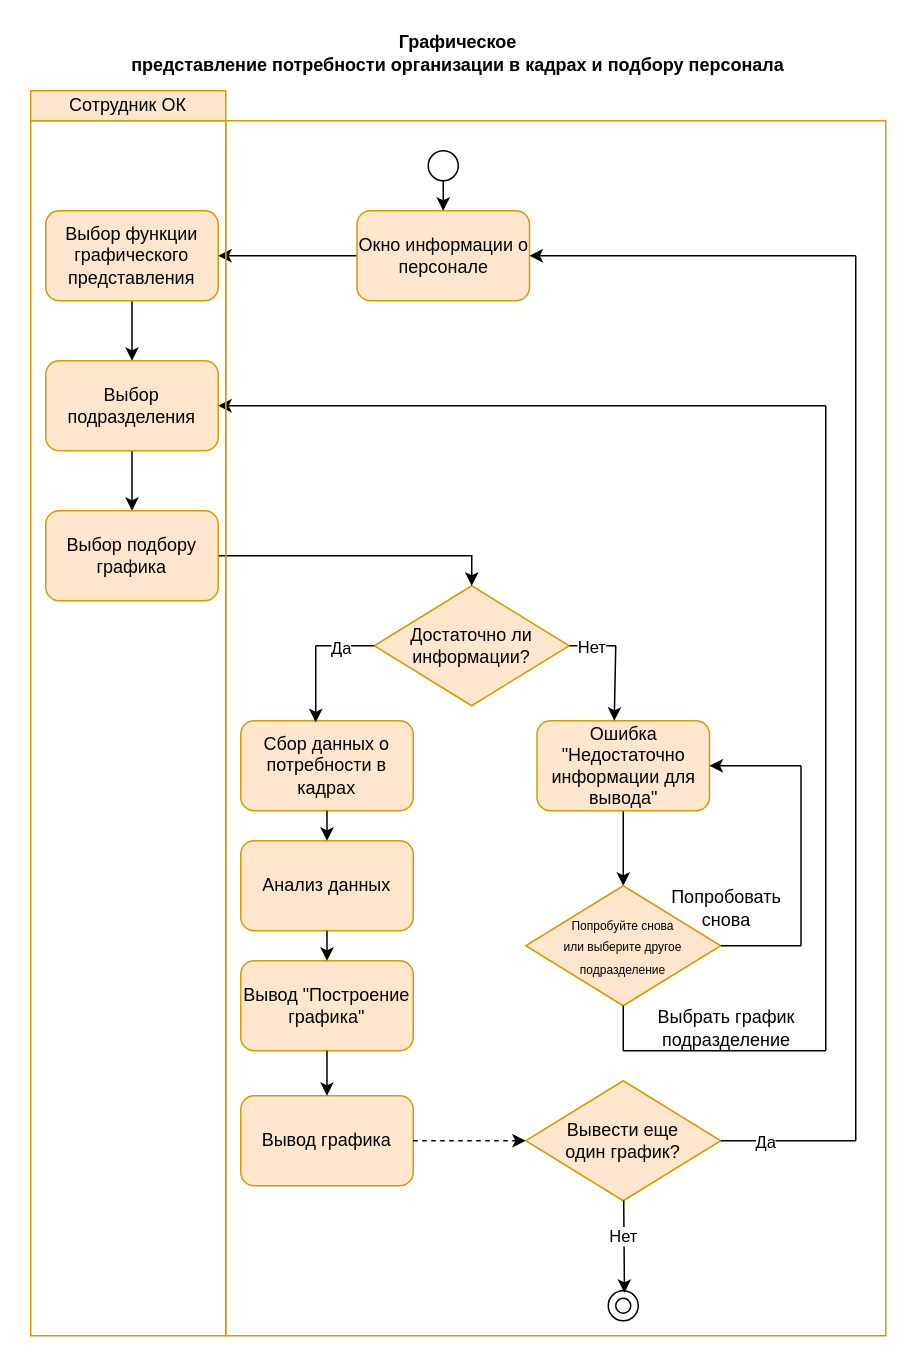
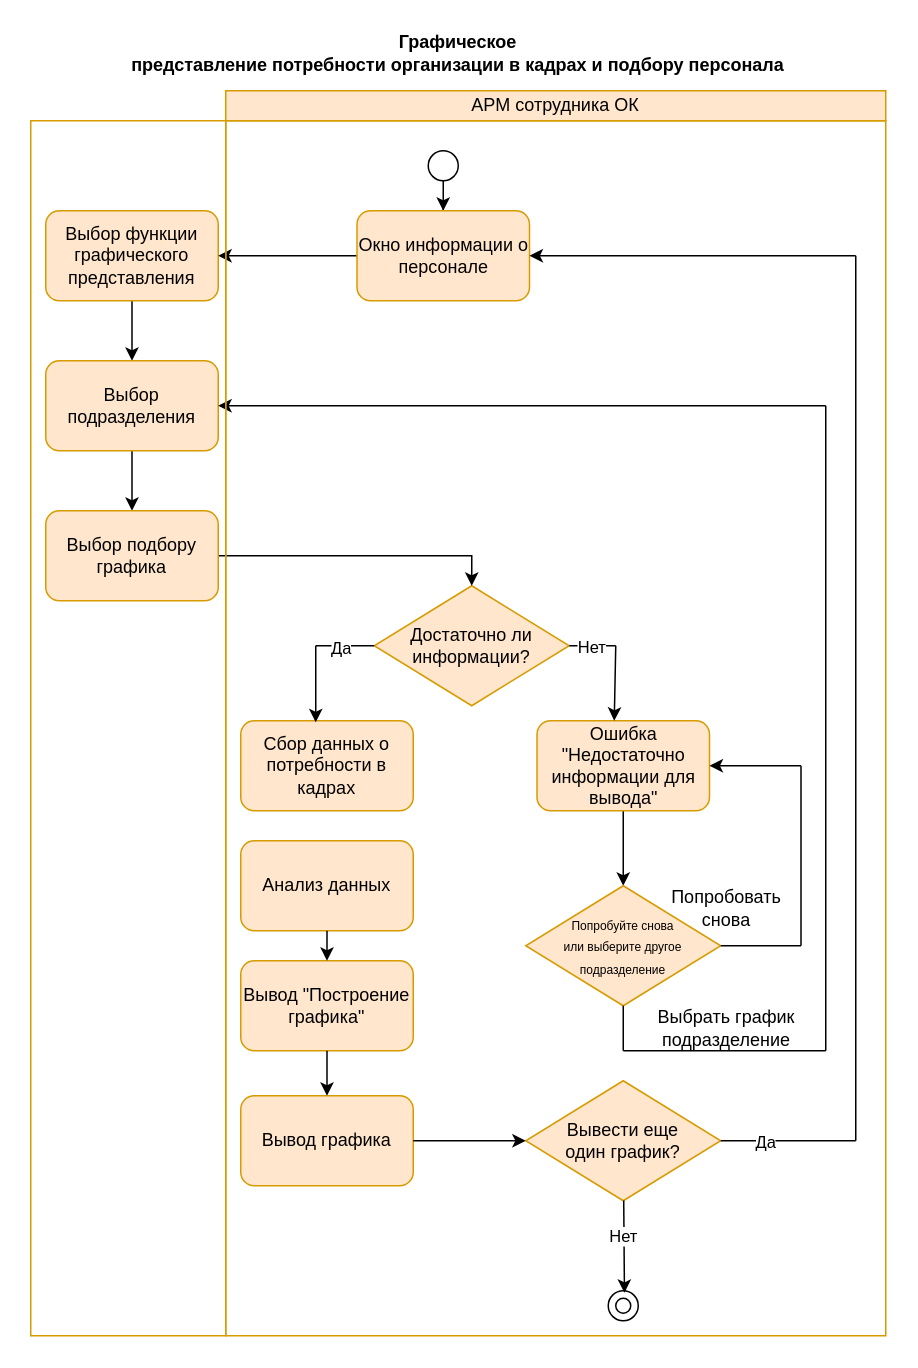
node "Сотрудник ОК": removed
node "АРМ сотрудника ОК": added
edge "Сбор данных о потребности в кадрах" -> "Анализ данных": removed
edge "Вывод графика" -> "Вывести еще один график?": style dashed -> solid
